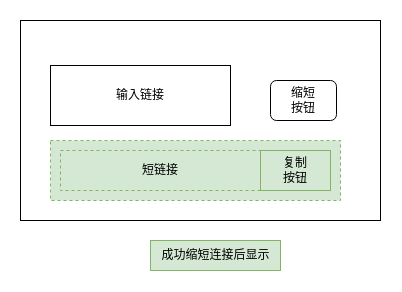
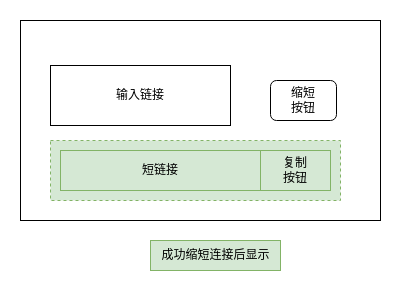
node "短链接": style dashed -> solid
